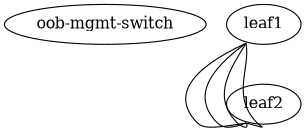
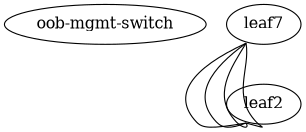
node "leaf1": label "leaf1" -> "leaf7"
